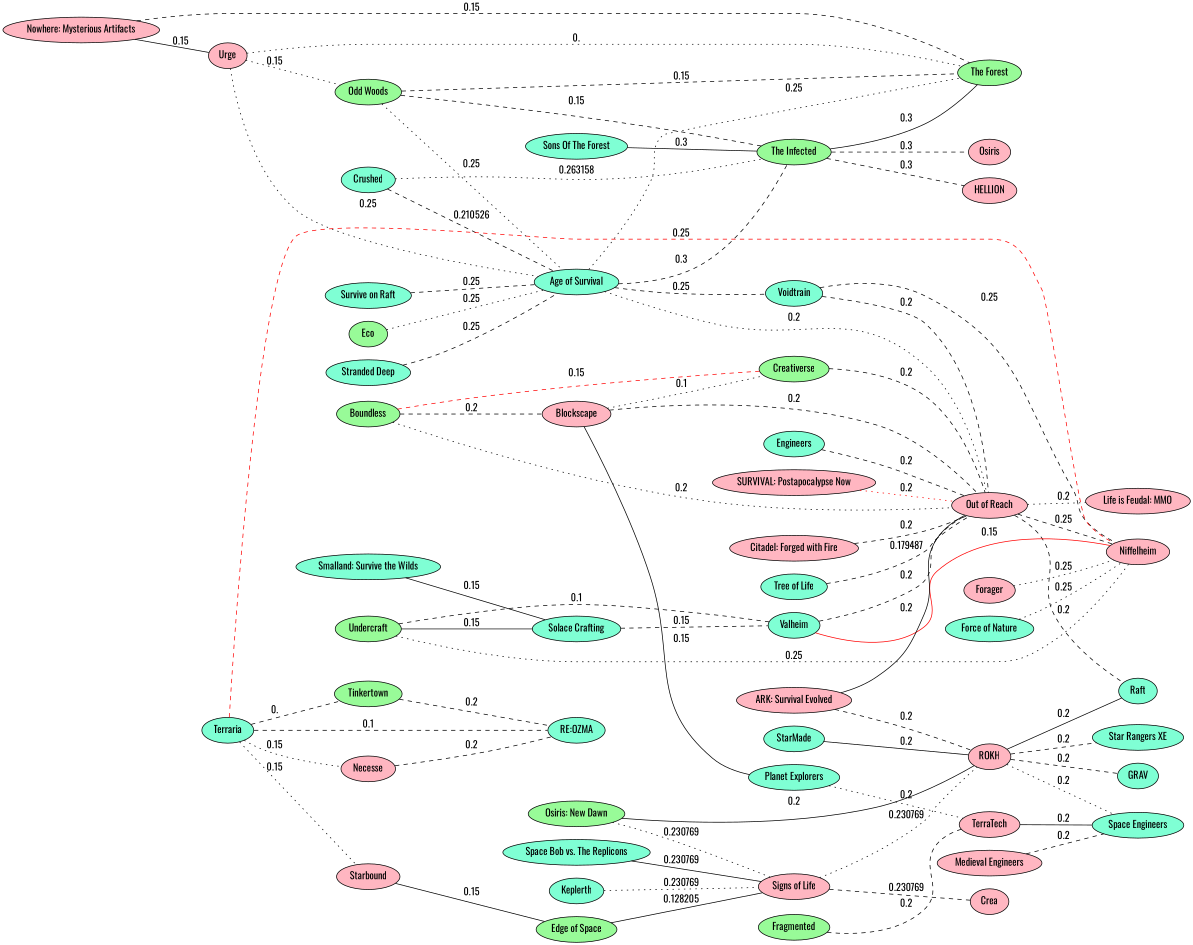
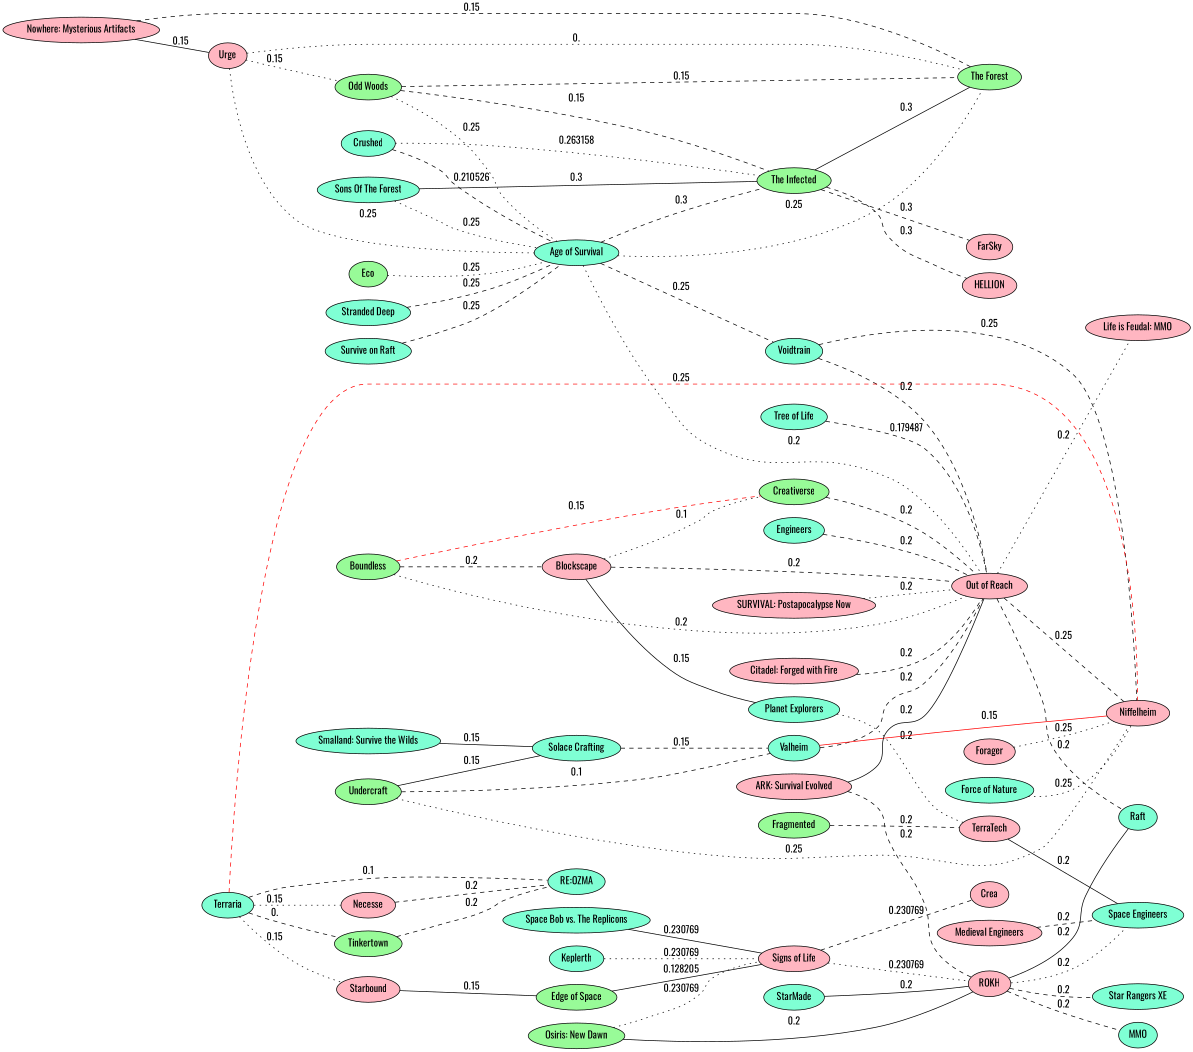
node "Osiris": label "Osiris" -> "FarSky"
edge "Sons Of The Forest" -- "Age of Survival": added, label "0.25"
edge "SURVIVAL: Postapocalypse Now" -- "Out of Reach": color red -> black
node "GRAV": label "GRAV" -> "MMO"
